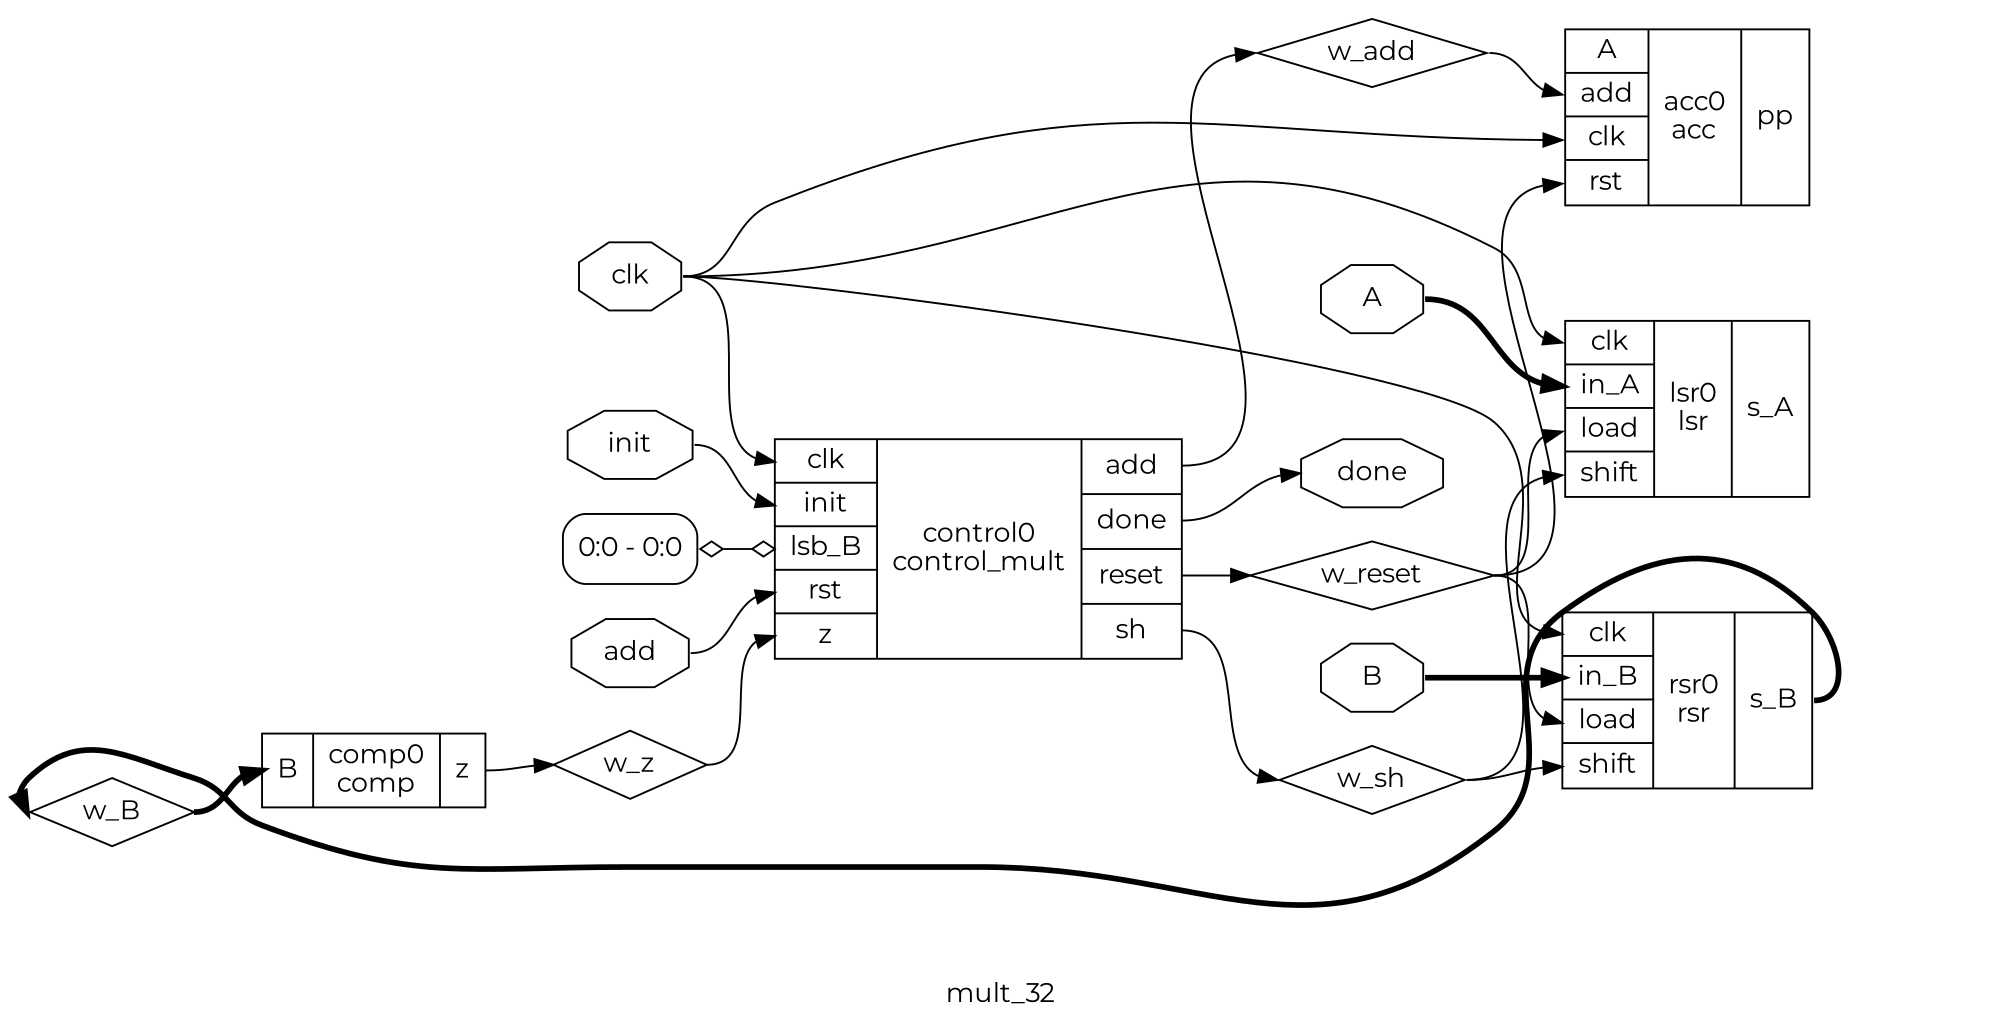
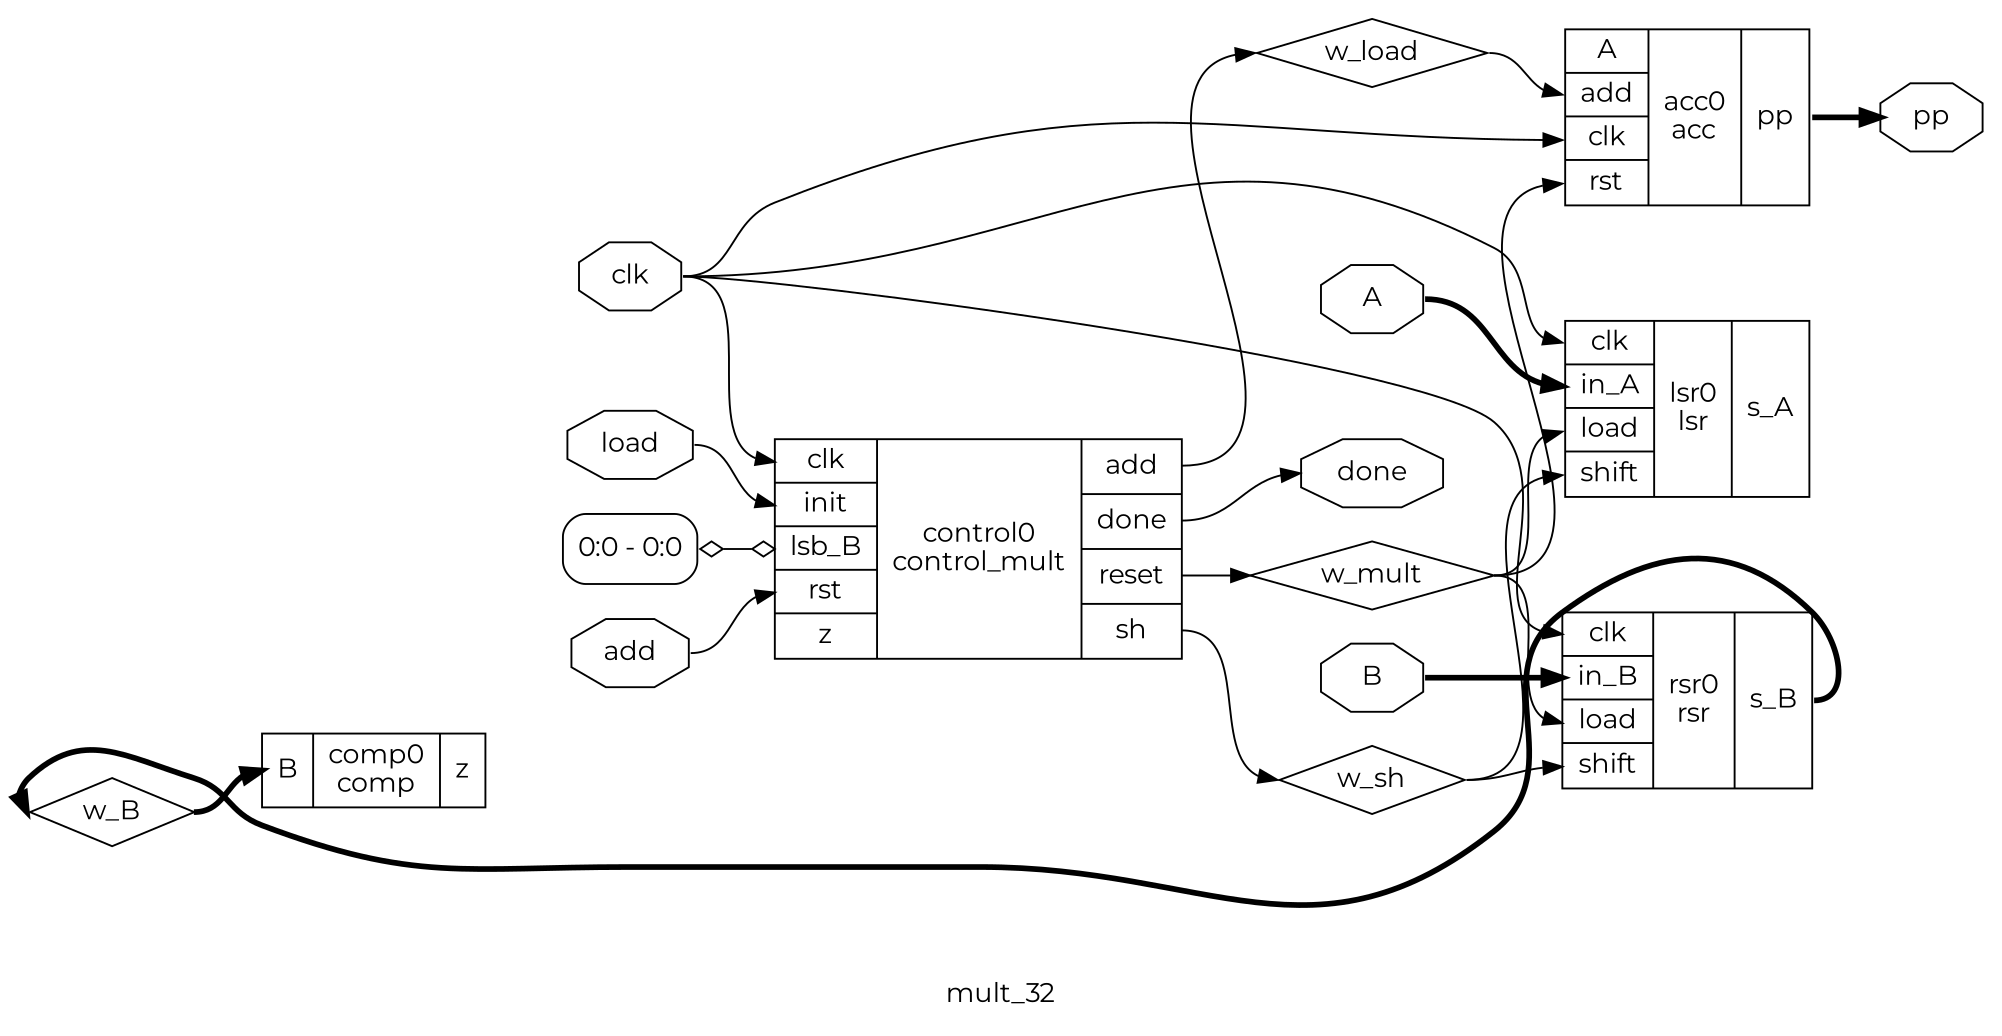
node "w_add": label "w_add" -> "w_load"
node "pp": added
node "init": label "init" -> "load"
node "w_reset": label "w_reset" -> "w_mult"
node "w_z": removed
